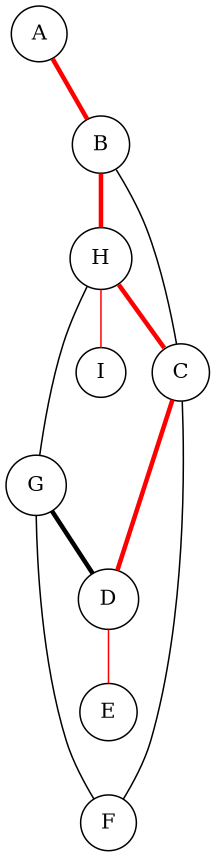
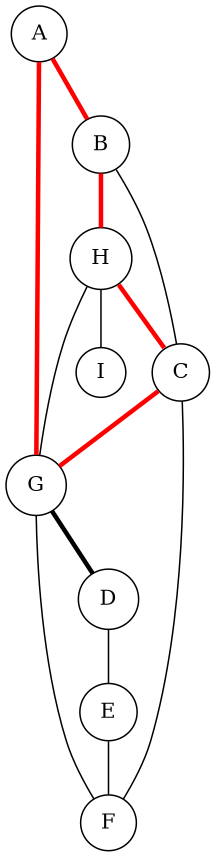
edge "A" -- "G": added
edge "H" -- "I": color red -> black
edge "C" -- "D": now "C" -- "G"
edge "D" -- "E": color red -> black
edge "E" -- "F": added
